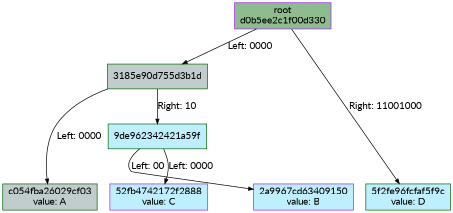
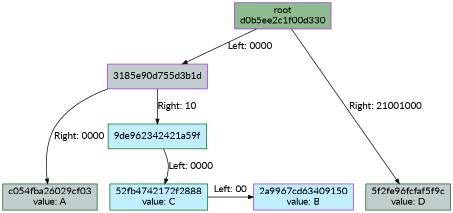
node "3185e90d755d3b1d": color darkgreen -> purple
edge "root d0b5ee2c1f00d330" -> "5f2fe96fcfaf5f9c value: D": label "Right: 11001000" -> "Right: 21001000"
edge "3185e90d755d3b1d" -> "c054fba26029cf03 value: A": label "Left: 0000" -> "Right: 0000"
edge "9de962342421a59f" -> "2a9967cd63409150 value: B": now "52fb4742172f2888 value: C" -> "2a9967cd63409150 value: B"
node "52fb4742172f2888 value: C": color purple -> darkgreen
node "5f2fe96fcfaf5f9c value: D": fillcolor lightblue1 -> azure3
